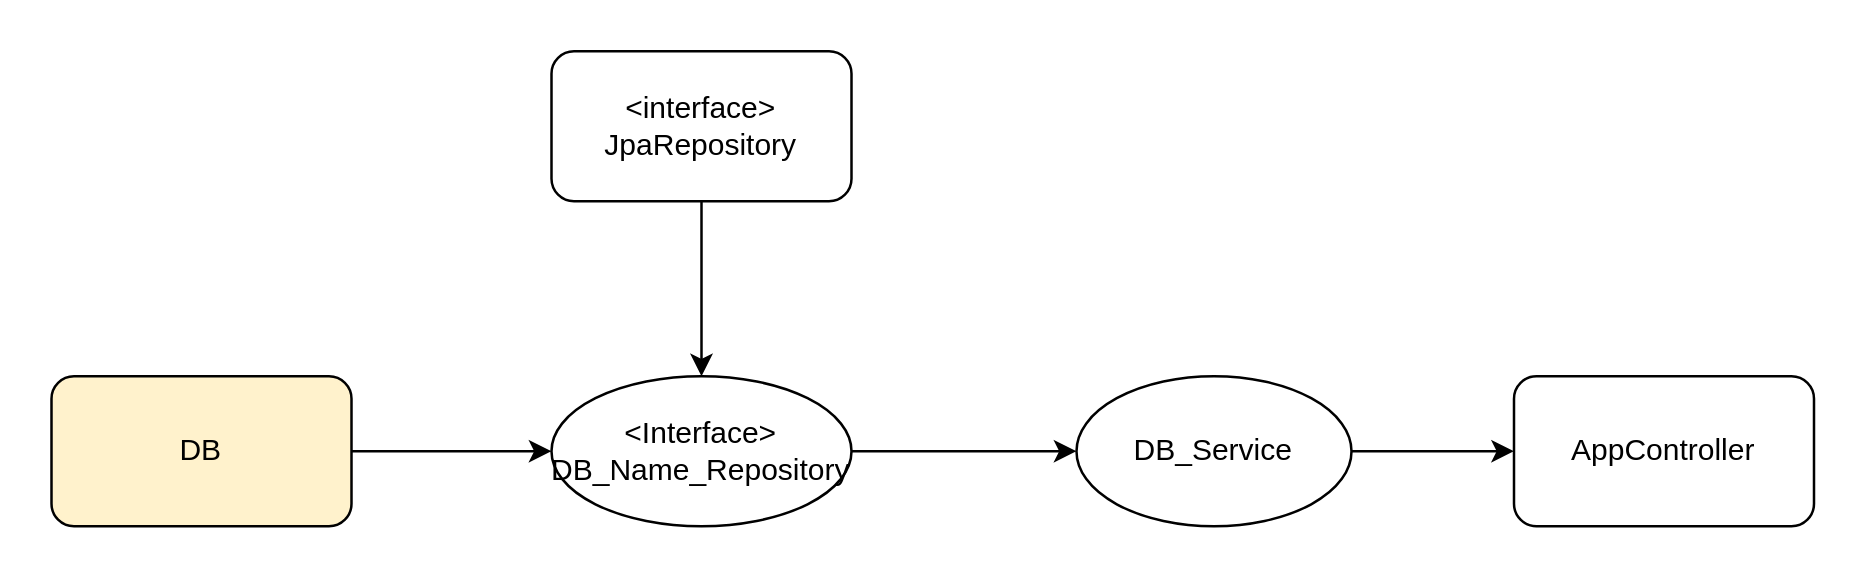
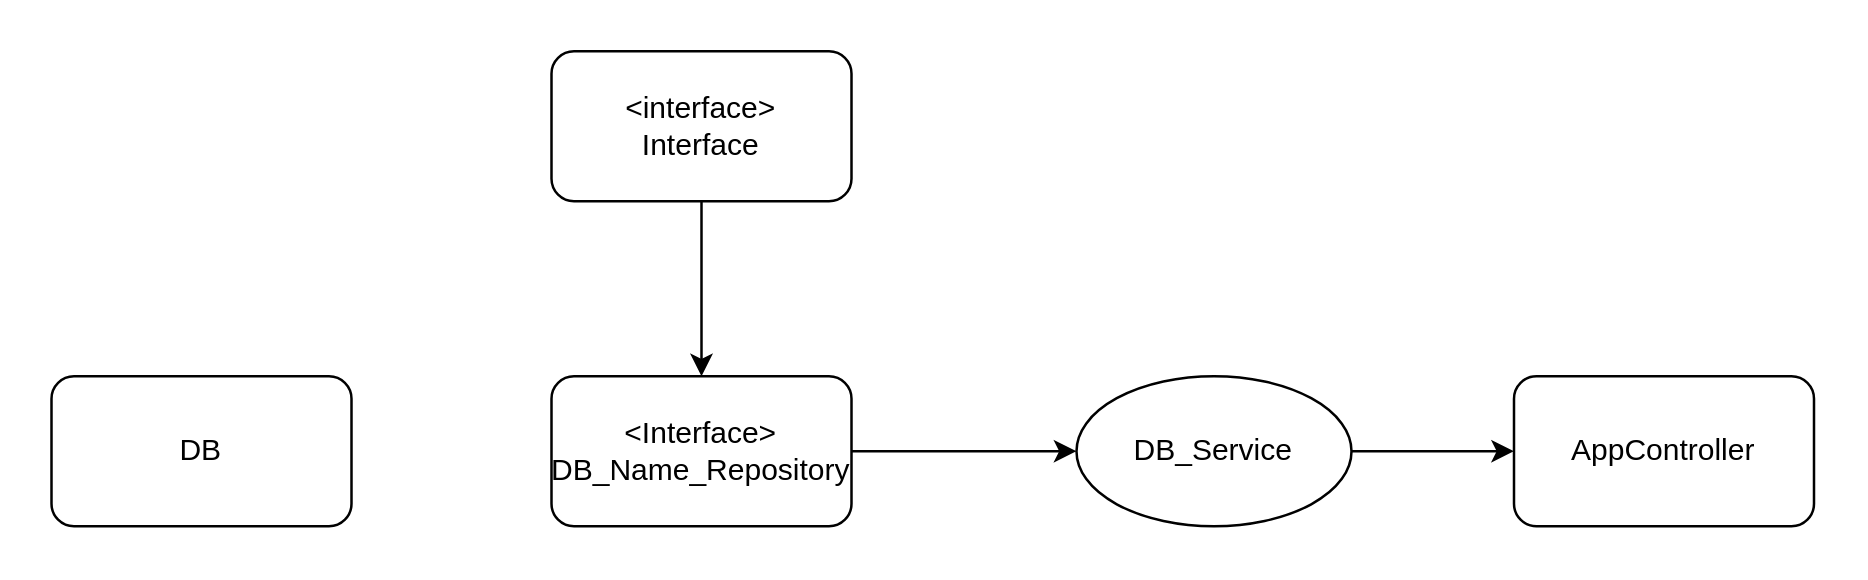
node "<interface> JpaRepository": label "<interface> JpaRepository" -> "<interface> Interface"
node "DB": fillcolor #fff2cc -> #ffffff
edge "DB" -> "<Interface> DB_Name_Repository": removed
node "<Interface> DB_Name_Repository": shape ellipse -> rounded rectangle
